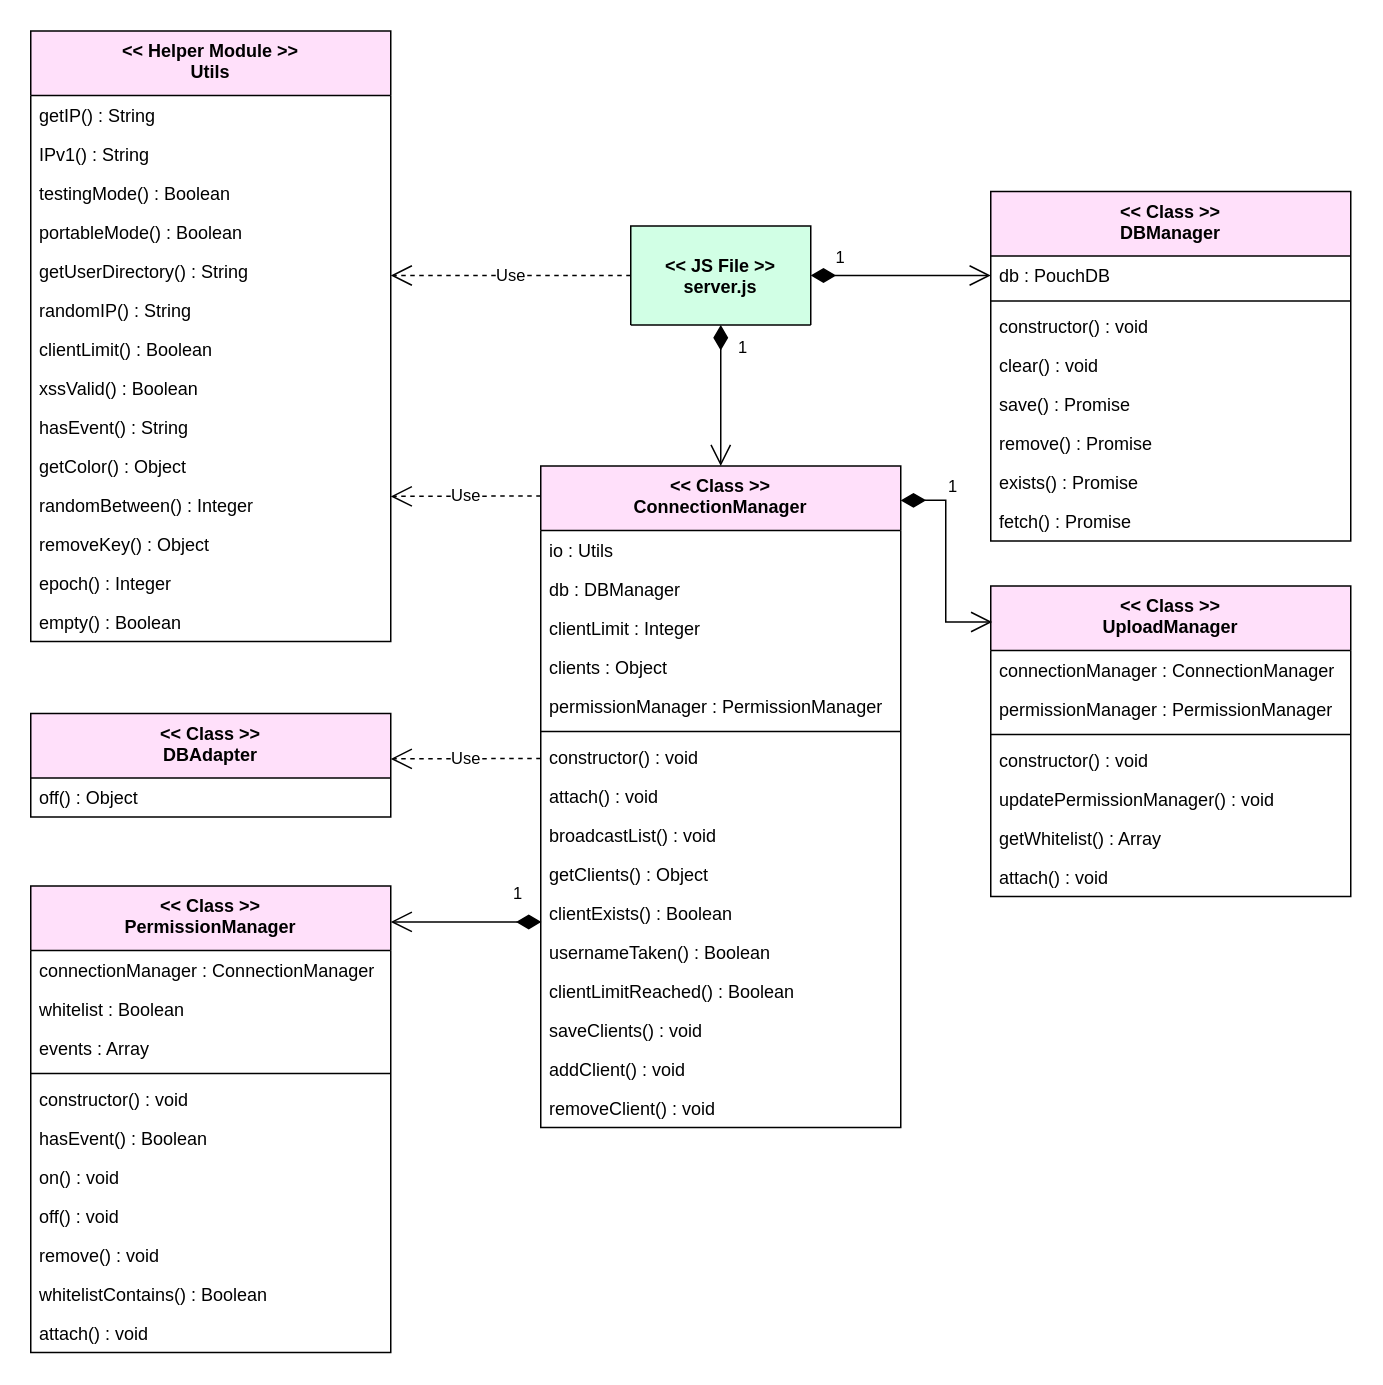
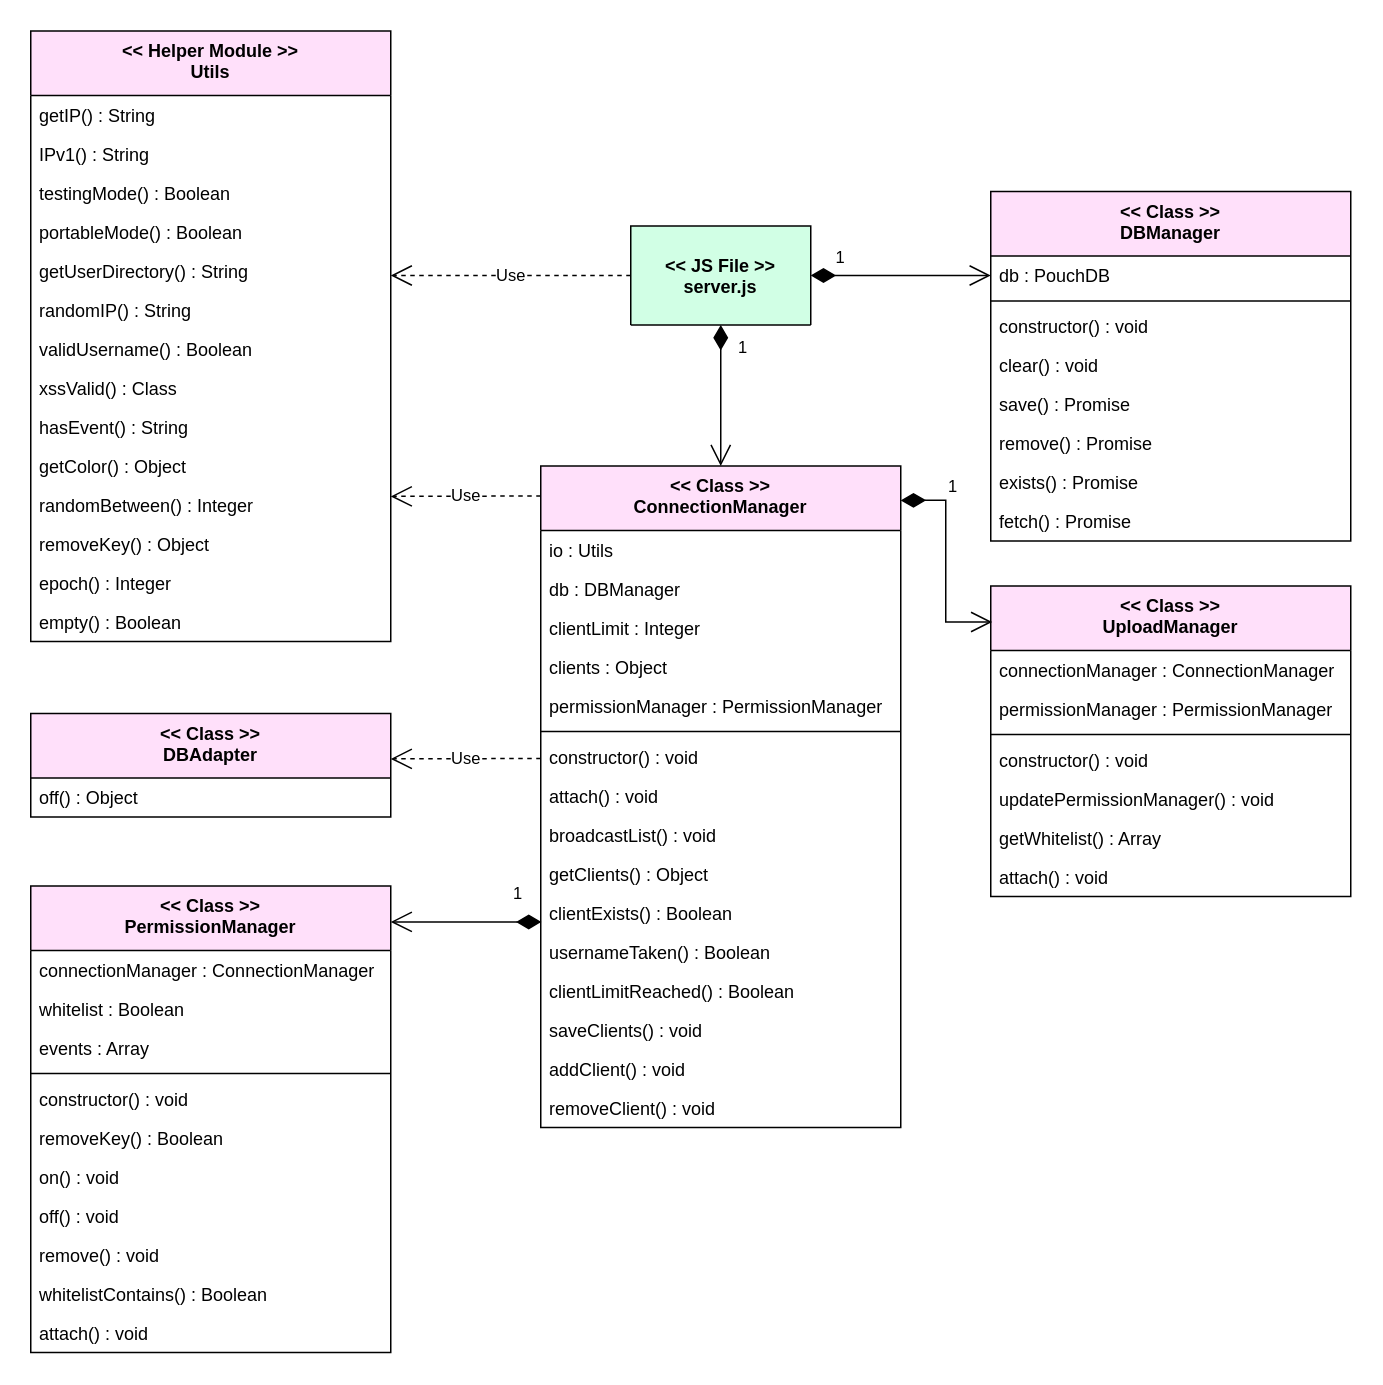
node "clientLimit() : Boolean": label "clientLimit() : Boolean" -> "validUsername() : Boolean"
node "xssValid() : Boolean": label "xssValid() : Boolean" -> "xssValid() : Class"
node "hasEvent() : Boolean": label "hasEvent() : Boolean" -> "removeKey() : Boolean"
